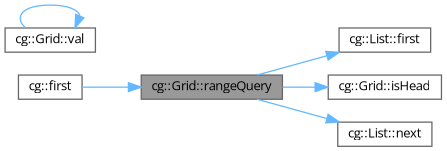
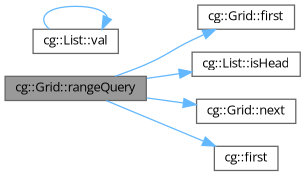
node "cg::Grid::val": label "cg::Grid::val" -> "cg::List::val"
node "cg::List::first": label "cg::List::first" -> "cg::Grid::first"
edge "cg::first" -> "cg::Grid::rangeQuery": reversed
node "cg::Grid::isHead": label "cg::Grid::isHead" -> "cg::List::isHead"
node "cg::List::next": label "cg::List::next" -> "cg::Grid::next"
